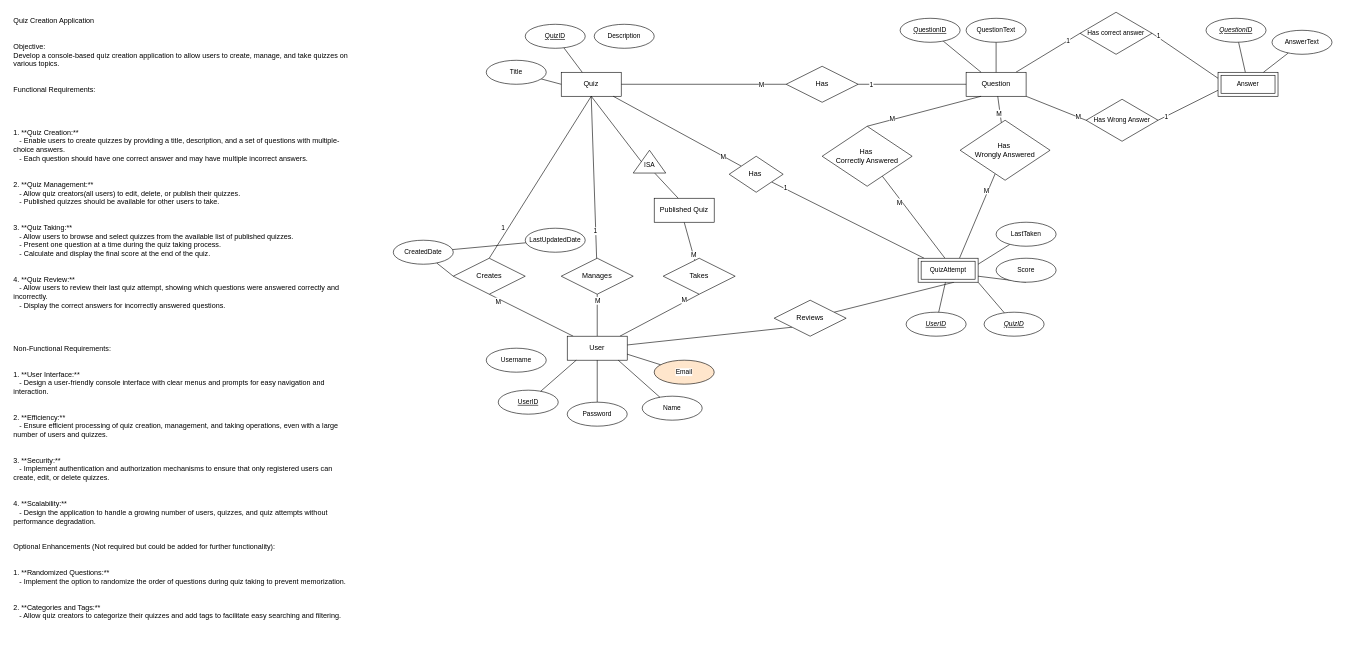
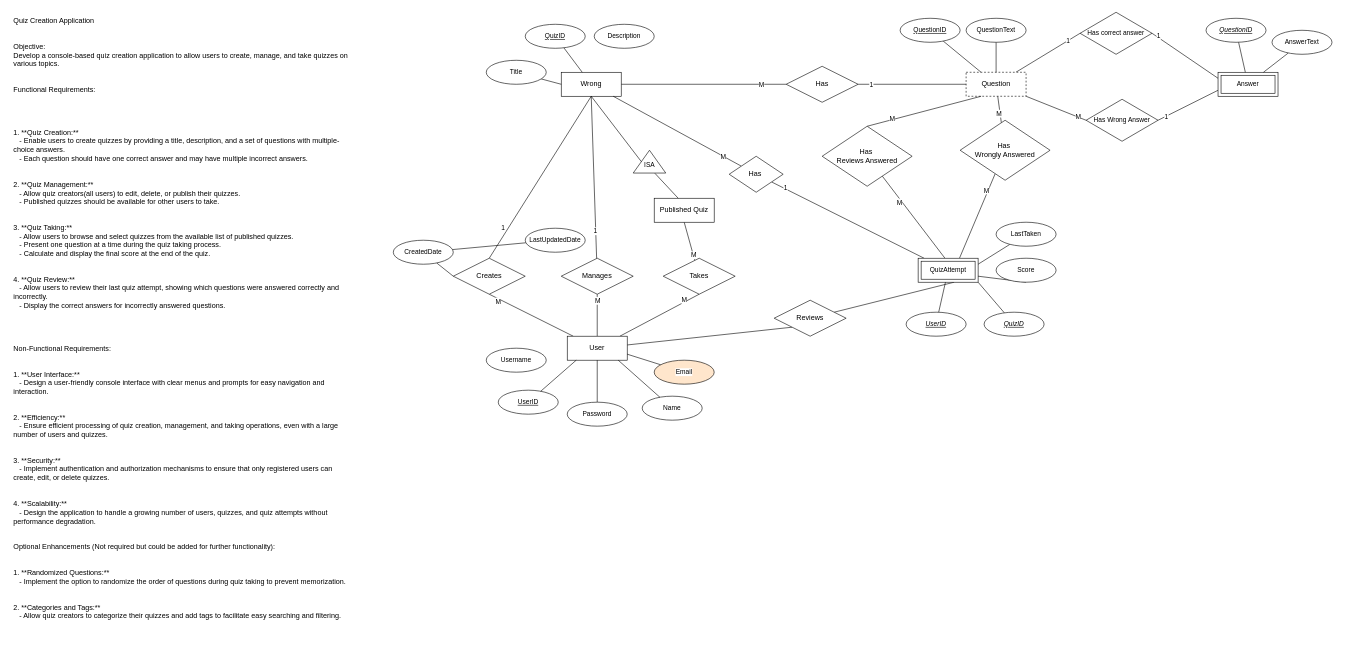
node "Quiz": label "Quiz" -> "Wrong"
node "Question": style solid -> dashed
node "Has Correctly Answered": label "Has Correctly Answered" -> "Has Reviews Answered"
